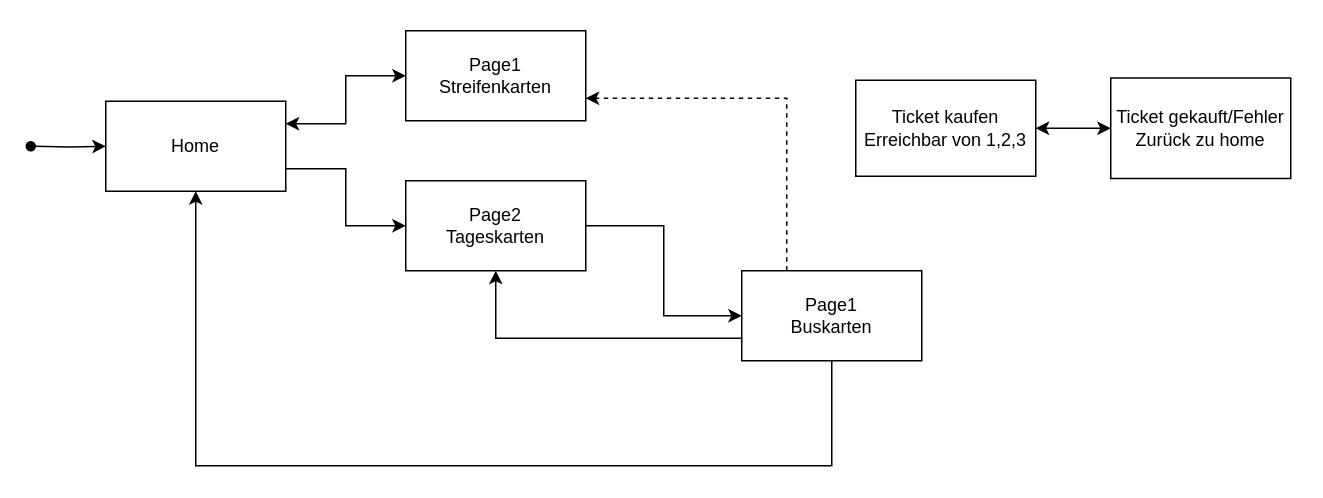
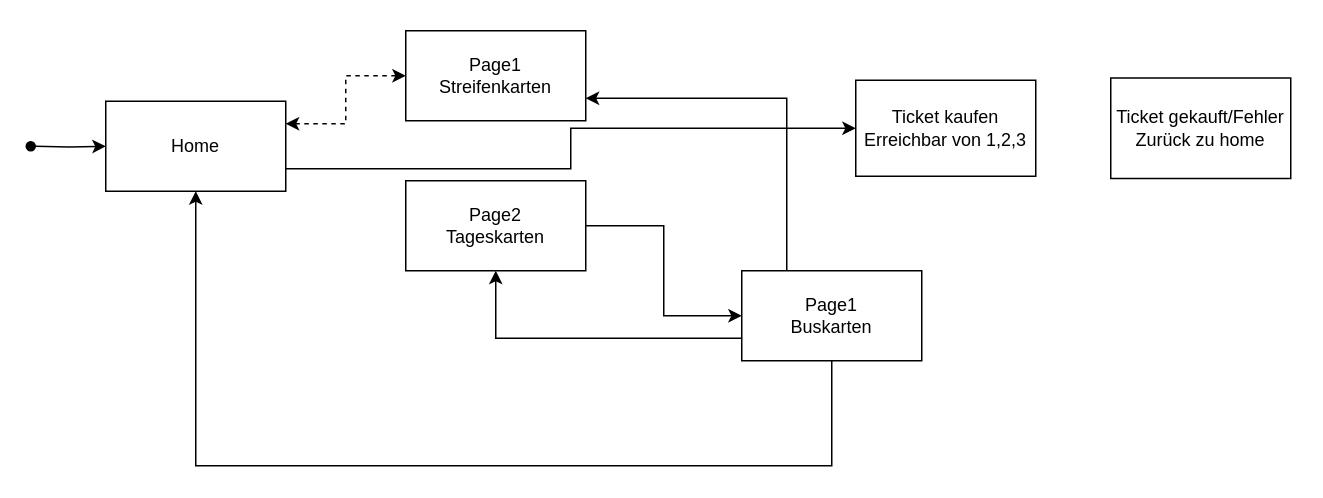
edge "Page1 Buskarten" -> "Page1 Streifenkarten": style dashed -> solid
edge "Page1 Streifenkarten" -- "Home": style solid -> dashed
edge "Ticket kaufen Erreichbar von 1,2,3" -- "Ticket gekauft/Fehler Zurück zu home": removed
edge "Home" -> "Page2 Tageskarten": now "Home" -> "Ticket kaufen Erreichbar von 1,2,3"
